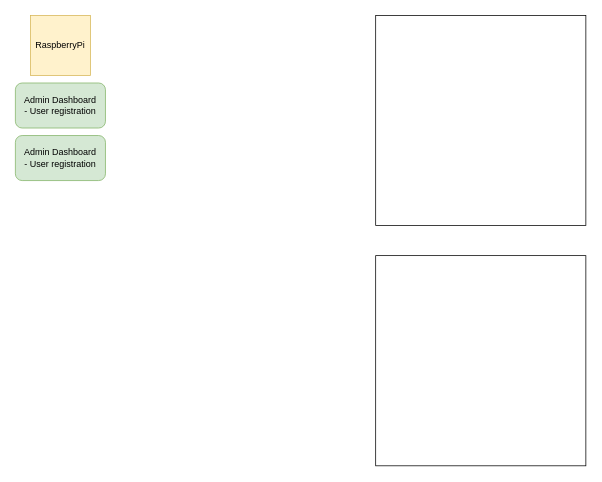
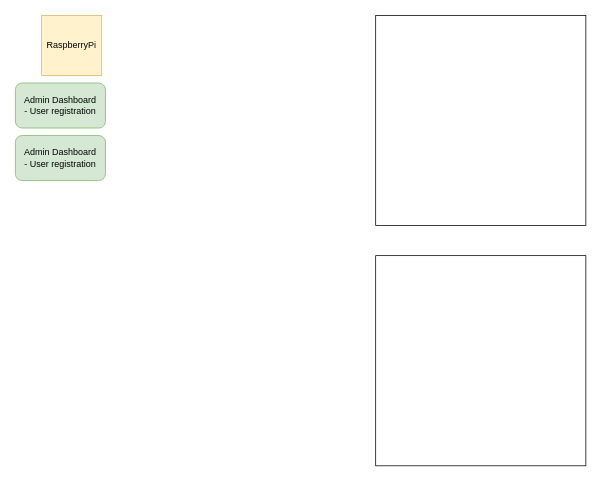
node "RaspberryPi": moved (60, 45) -> (72, 45)
